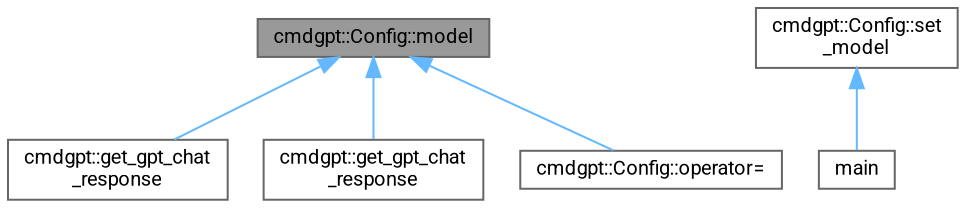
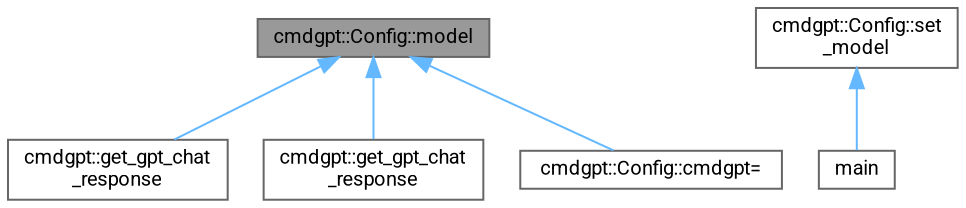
node "cmdgpt::Config::operator=": label "cmdgpt::Config::operator=" -> "cmdgpt::Config::cmdgpt="
